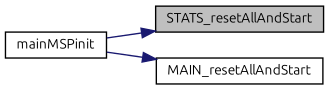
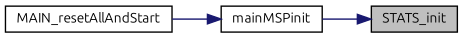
node "STATS_resetAllAndStart": label "STATS_resetAllAndStart" -> "STATS_init"
edge "mainMSPinit" -> "MAIN_resetAllAndStart": reversed
